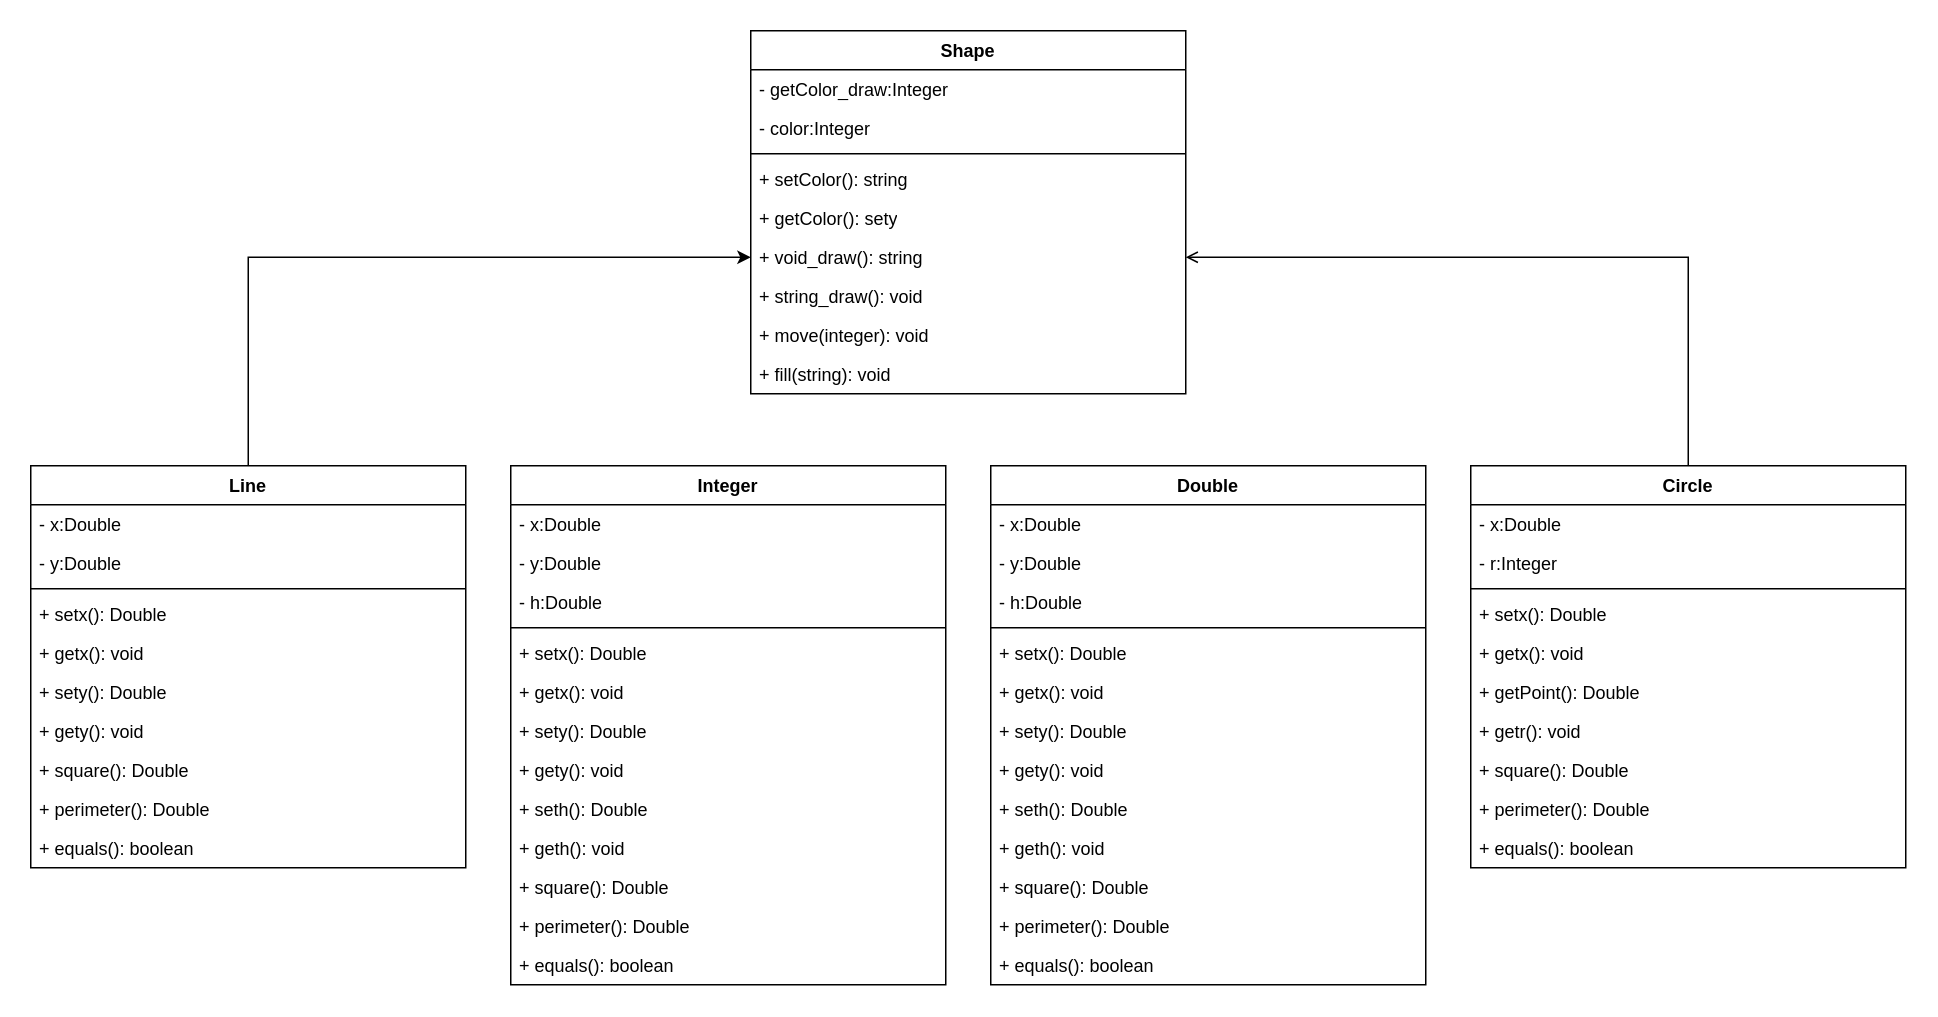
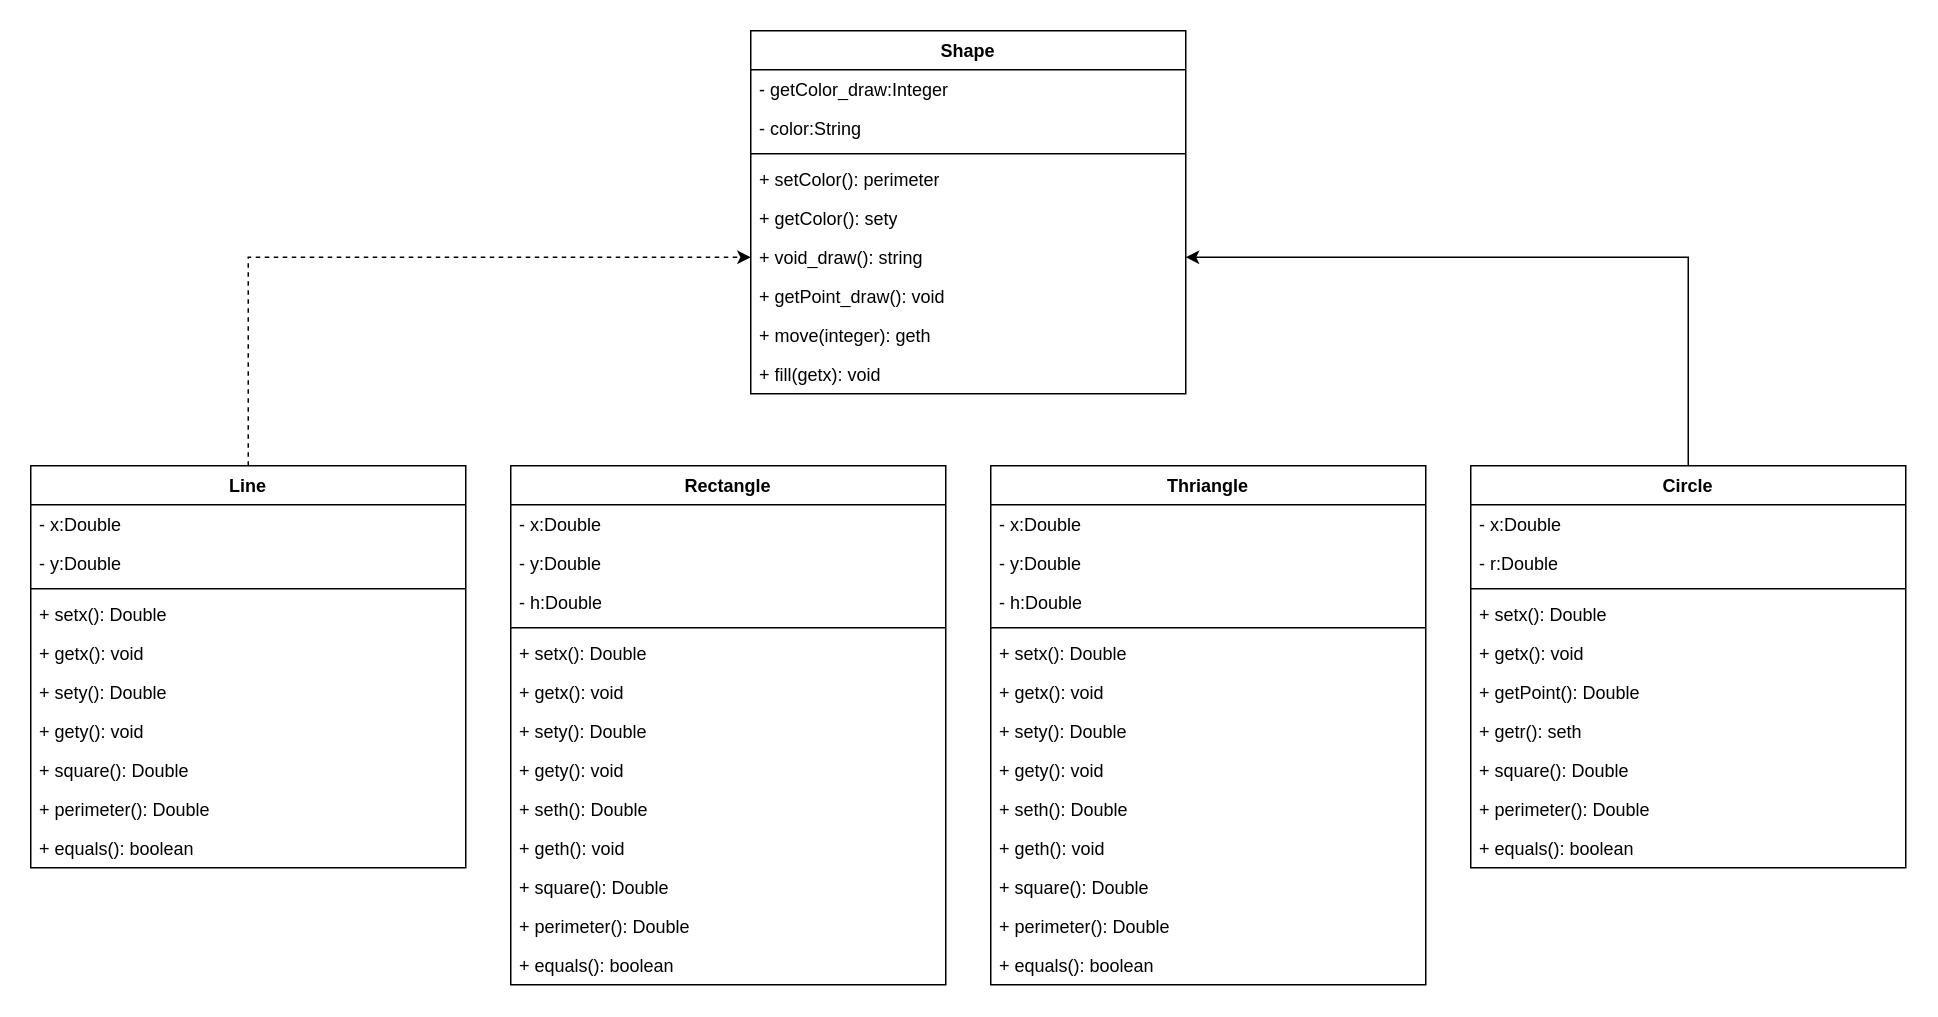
node "- color:Integer": label "- color:Integer" -> "- color:String"
node "+ setColor(): string": label "+ setColor(): string" -> "+ setColor(): perimeter"
edge "Line" -> "+ void_draw(): string": style solid -> dashed
edge "Circle" -> "+ void_draw(): string": arrowhead open -> classic
node "+ string_draw(): void": label "+ string_draw(): void" -> "+ getPoint_draw(): void"
node "+ move(integer): void": label "+ move(integer): void" -> "+ move(integer): geth"
node "+ fill(string): void": label "+ fill(string): void" -> "+ fill(getx): void"
node "Integer": label "Integer" -> "Rectangle"
node "Double": label "Double" -> "Thriangle"
node "- r:Integer": label "- r:Integer" -> "- r:Double"
node "+ getr(): void": label "+ getr(): void" -> "+ getr(): seth"
